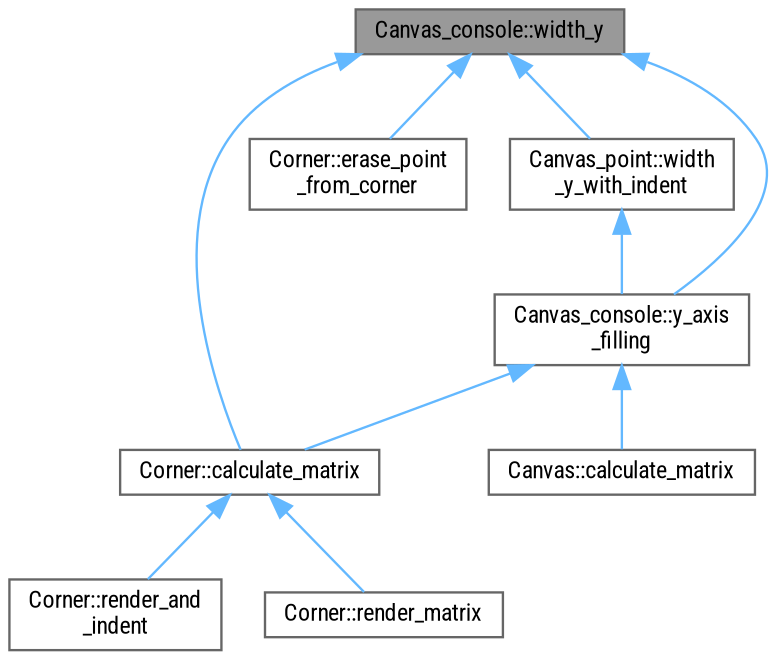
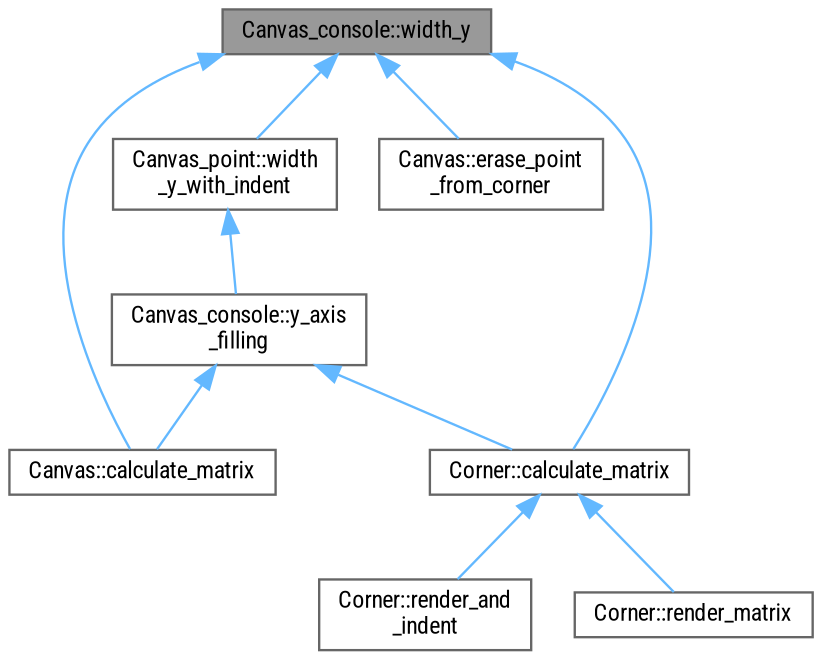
edge "Canvas_console::y_axis _filling" -> "Canvas_console::width_y": now "Canvas::calculate_matrix" -> "Canvas_console::width_y"
node "Corner::erase_point _from_corner": label "Corner::erase_point _from_corner" -> "Canvas::erase_point _from_corner"
